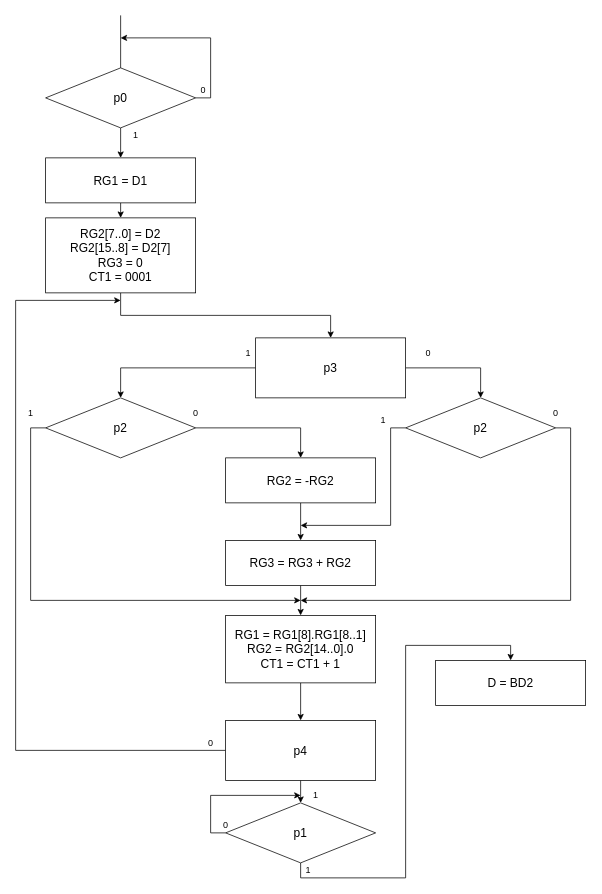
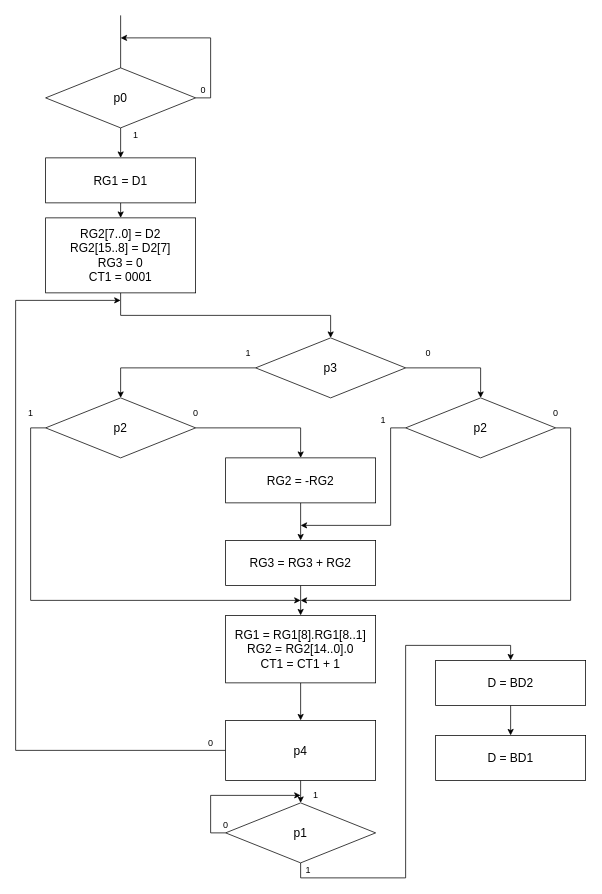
node "p3": shape rectangle -> diamond
edge "D = BD2" -> "D = BD1": added
node "D = BD1": added
